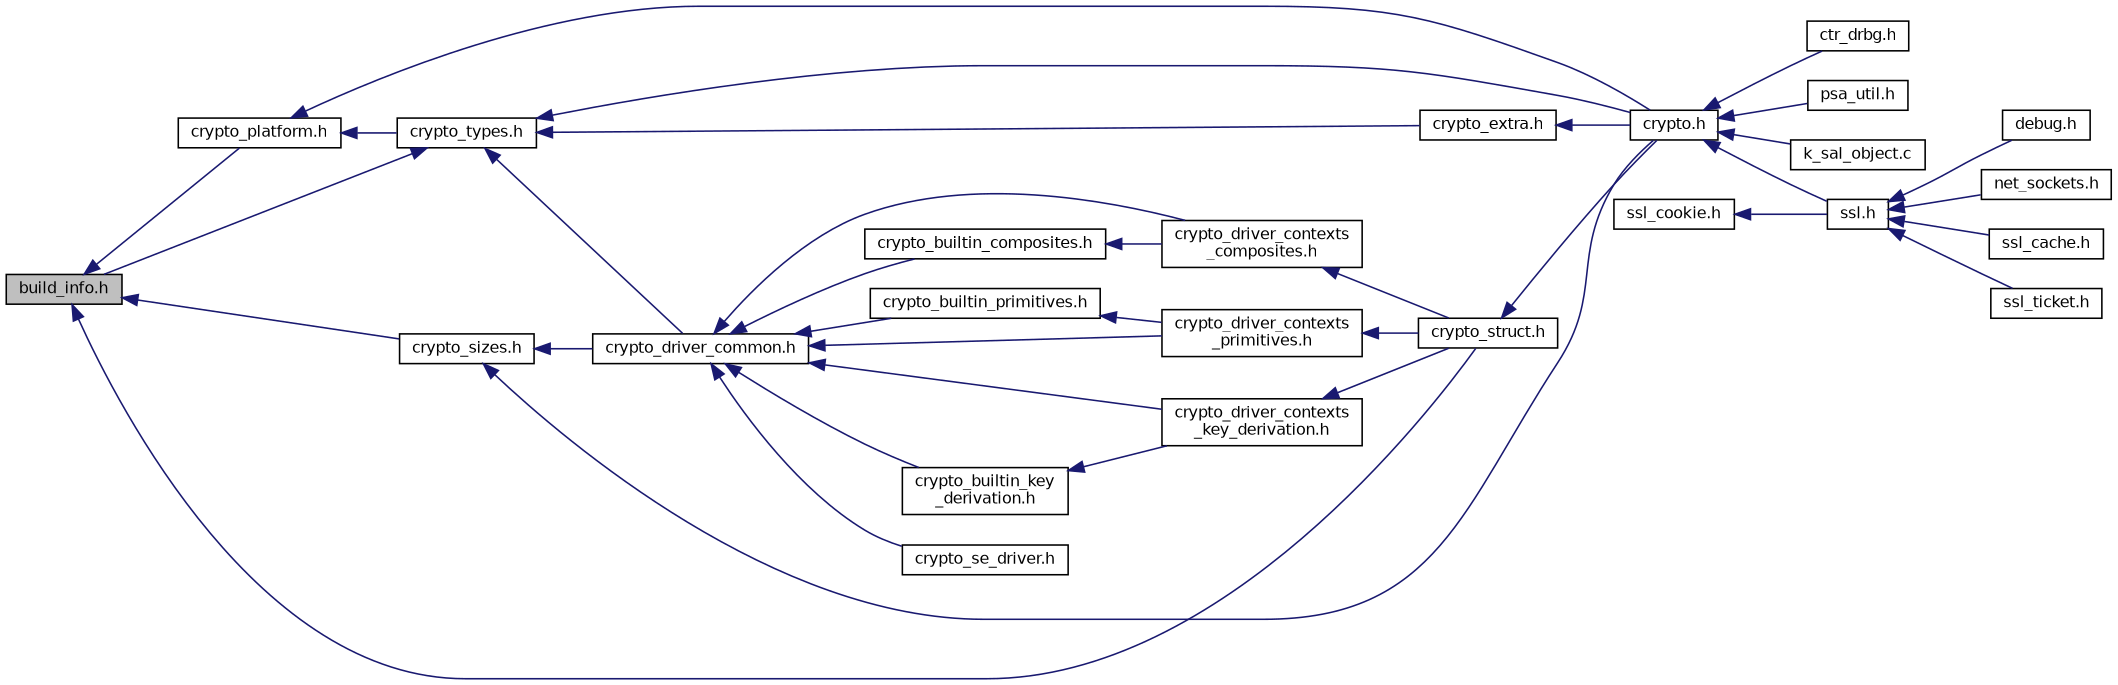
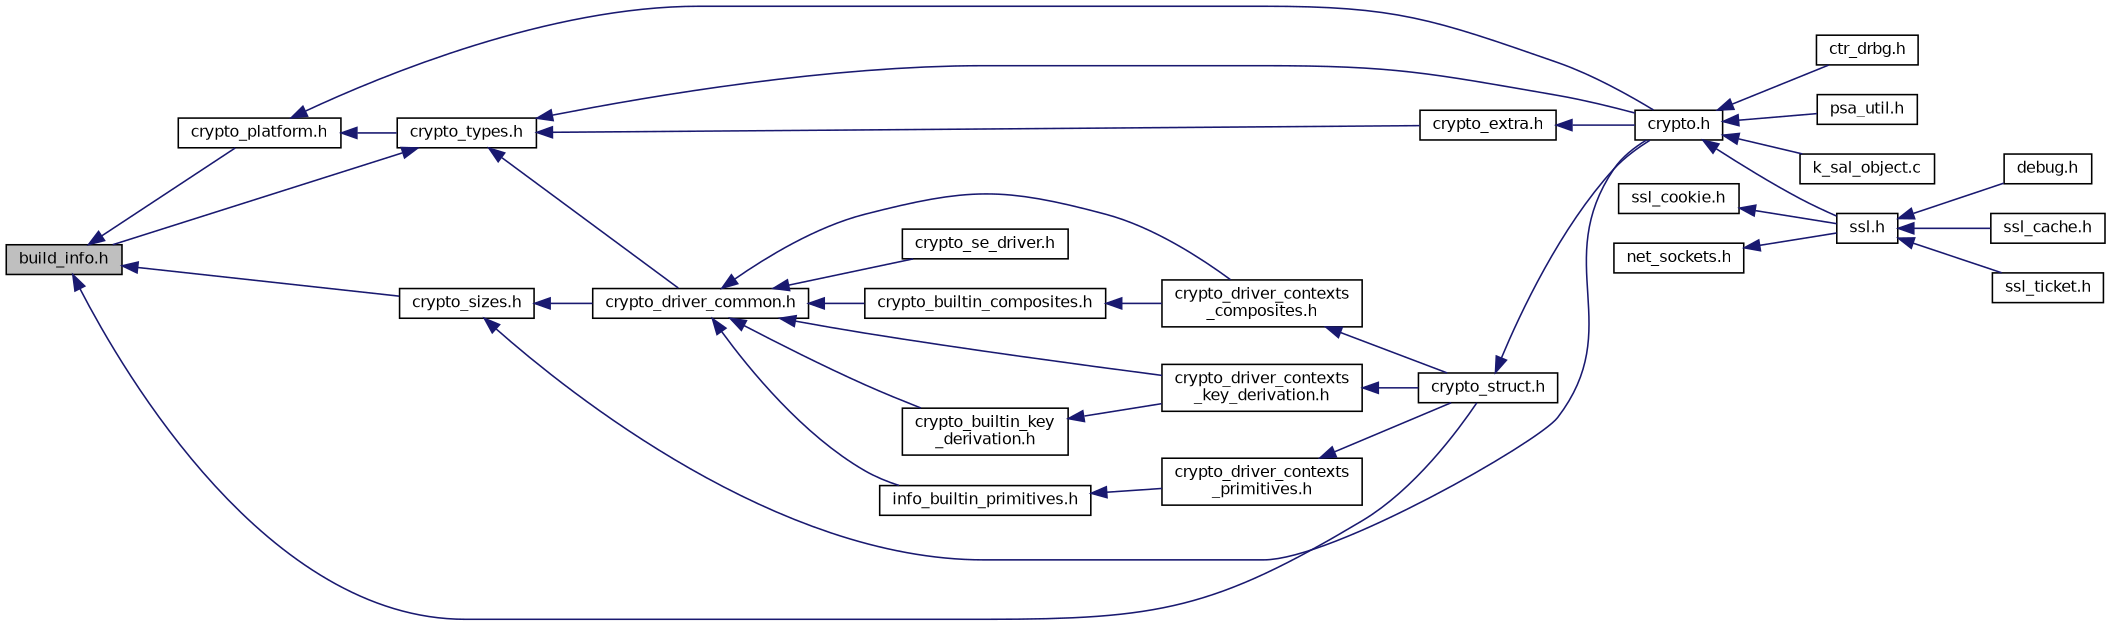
edge "net_sockets.h" -> "ssl.h": reversed
node "crypto_builtin_primitives.h": label "crypto_builtin_primitives.h" -> "info_builtin_primitives.h"
edge "crypto_driver_contexts _primitives.h" -> "crypto_driver_common.h": removed
